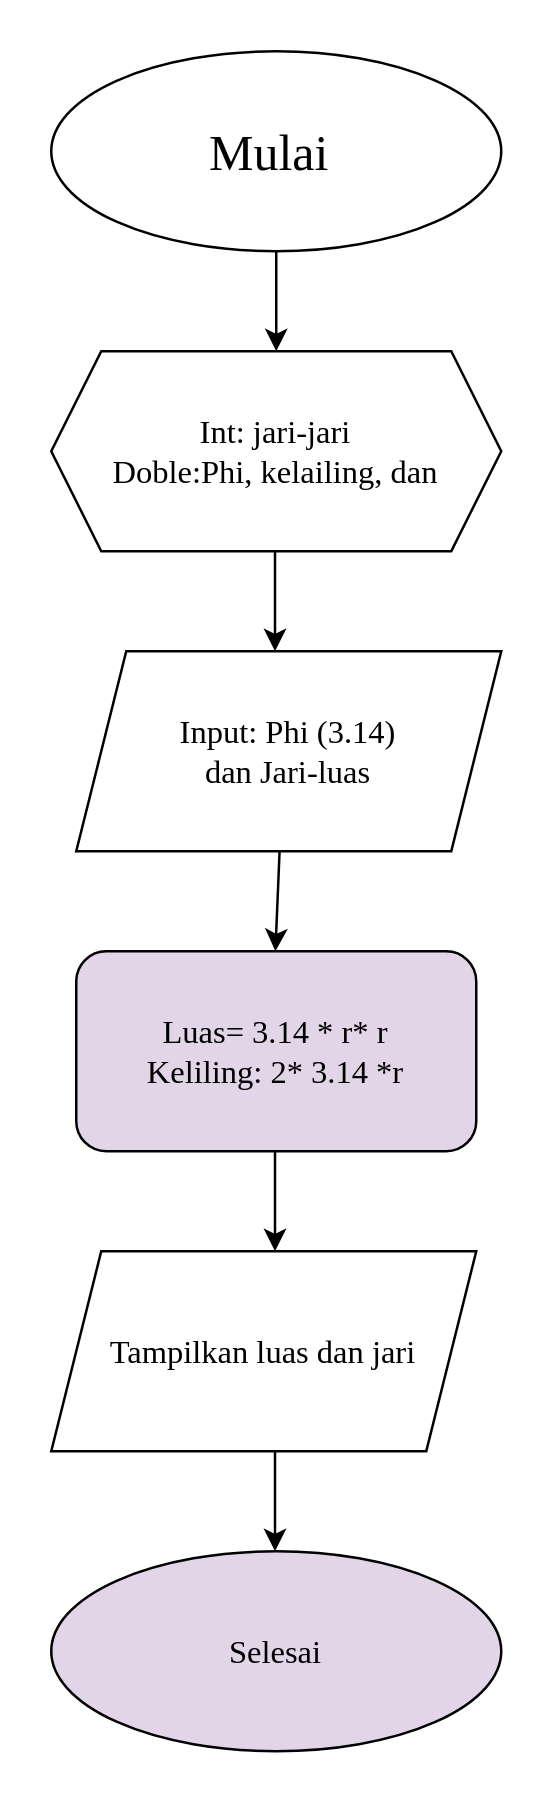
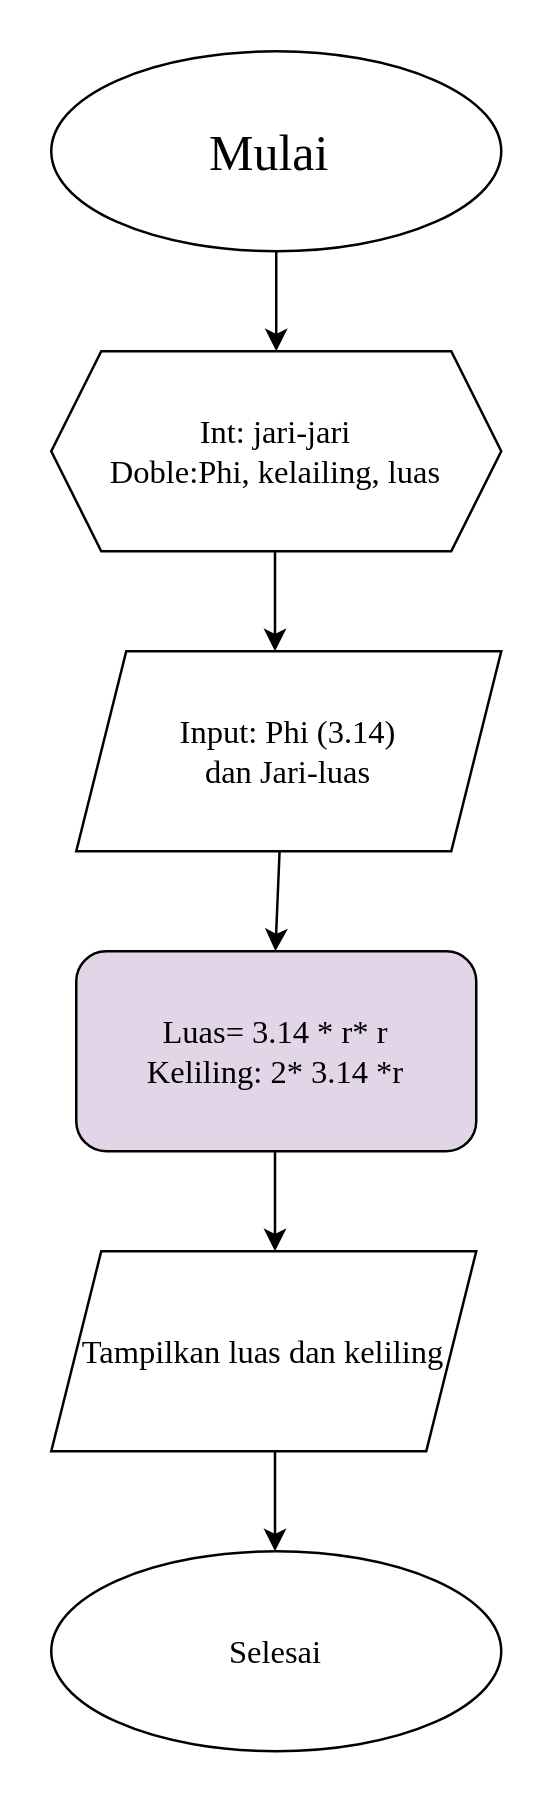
node "Int: jari-jari Doble:Phi, kelailing, dan": label "Int: jari-jari Doble:Phi, kelailing, dan" -> "Int: jari-jari Doble:Phi, kelailing, luas"
node "Tampilkan luas dan jari": label "Tampilkan luas dan jari" -> "Tampilkan luas dan keliling"
node "Selesai": fillcolor #e1d5e7 -> #ffffff
